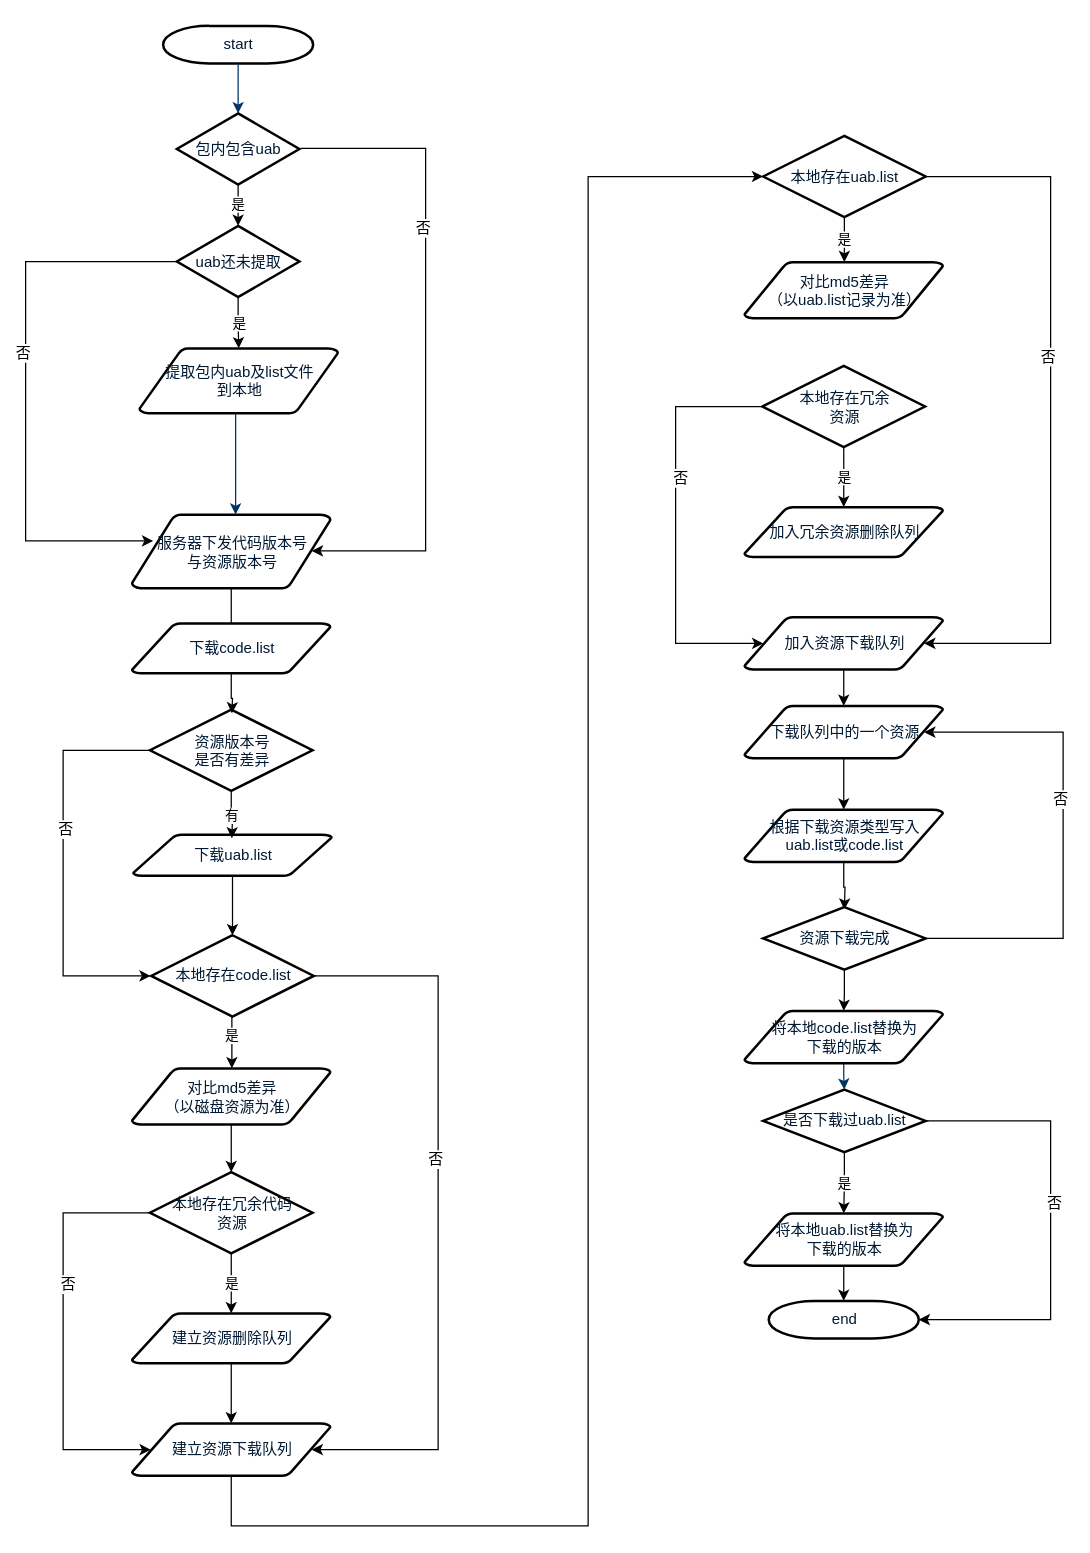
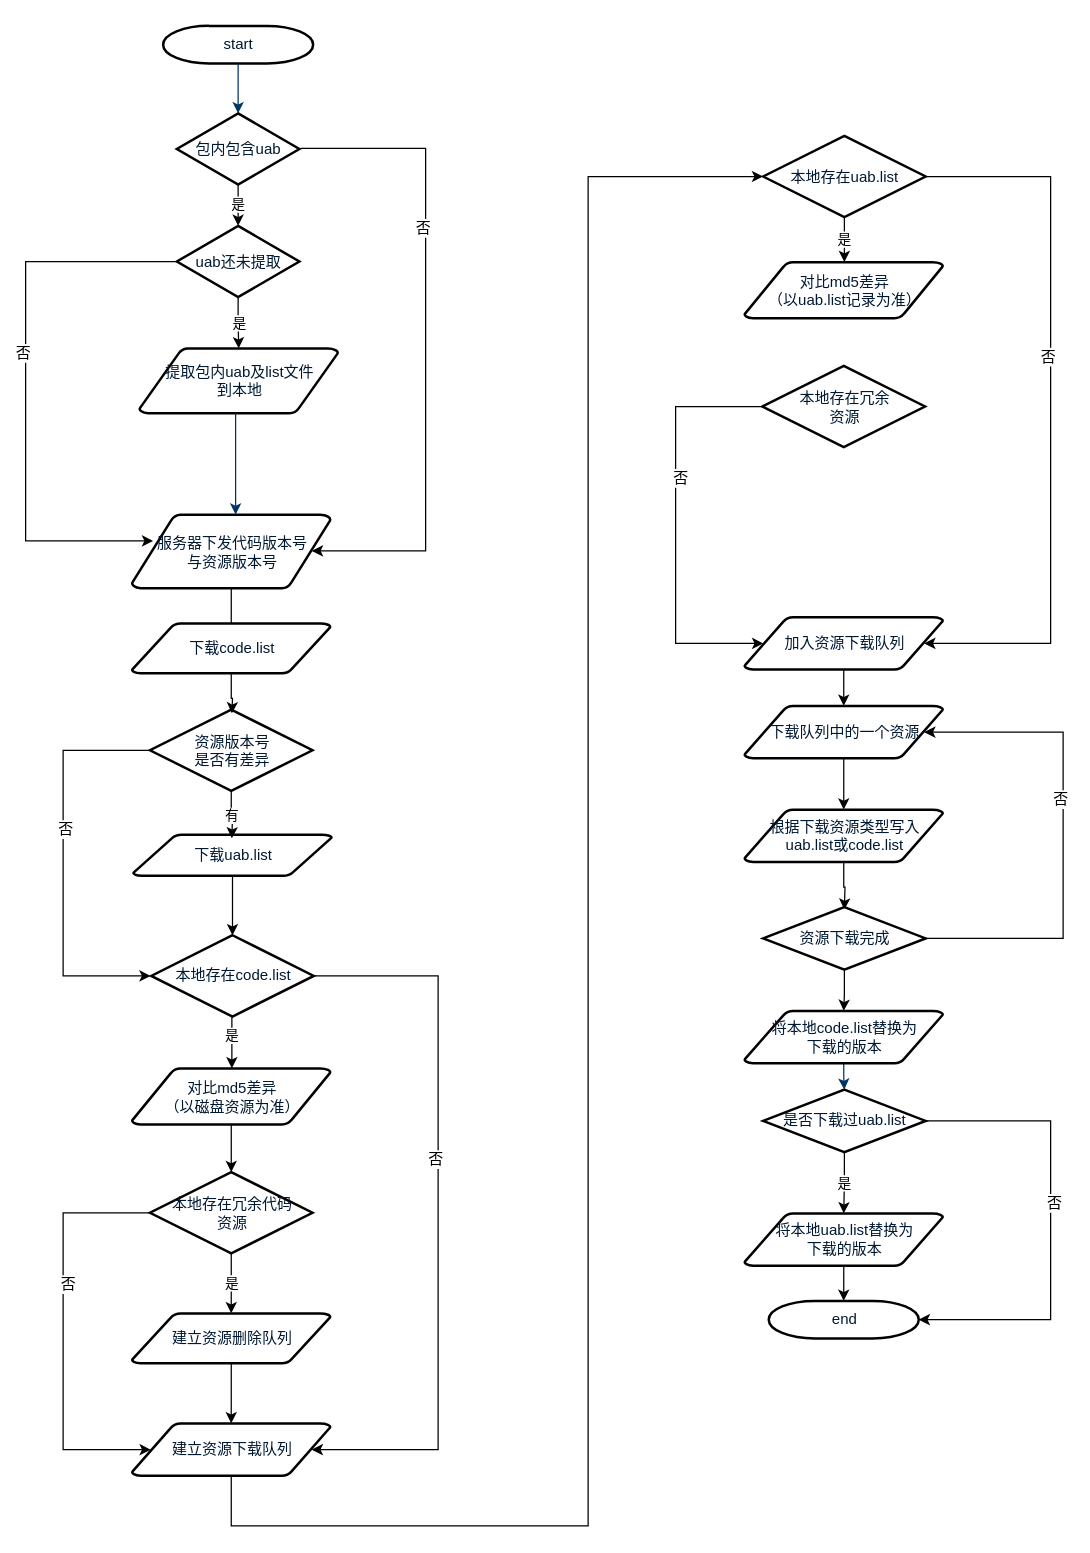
edge "本地存在冗余 资源" -> "加入冗余资源删除队列": removed, label "是"
node "加入冗余资源删除队列": removed
